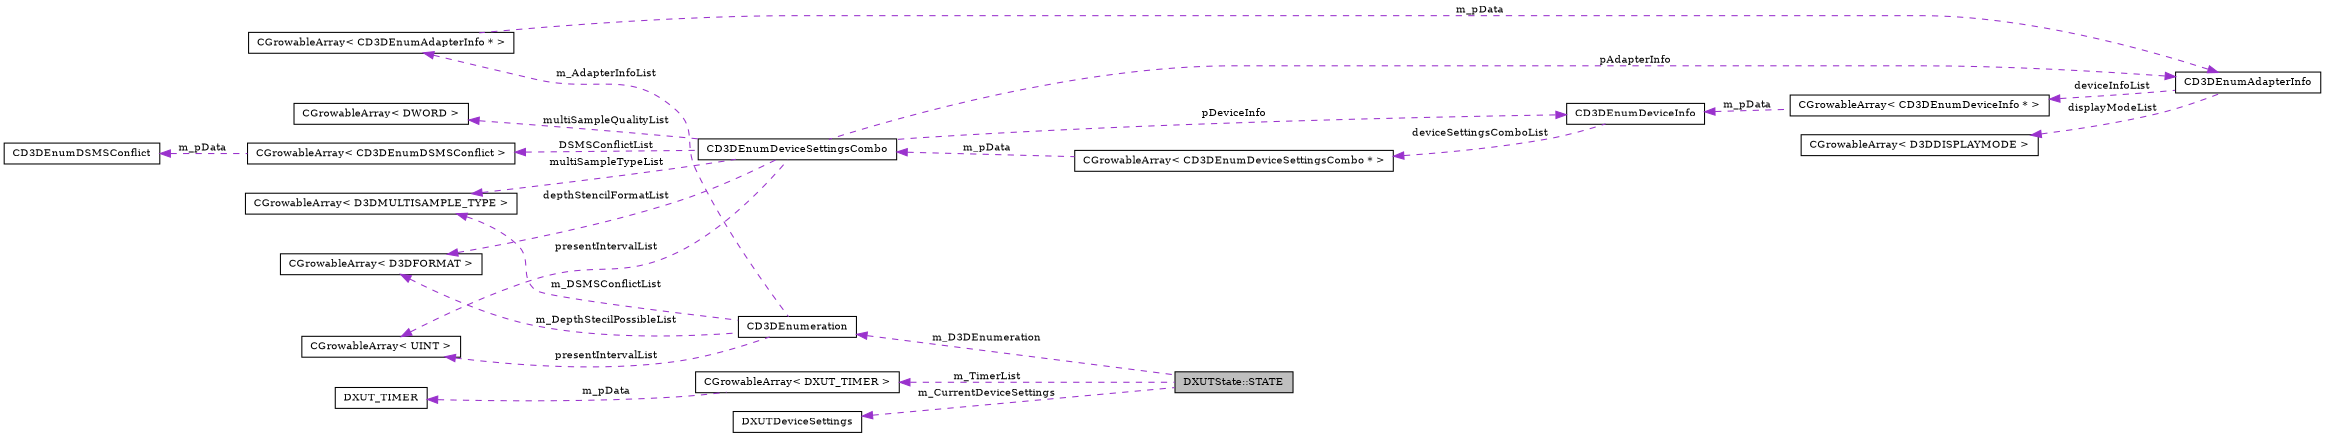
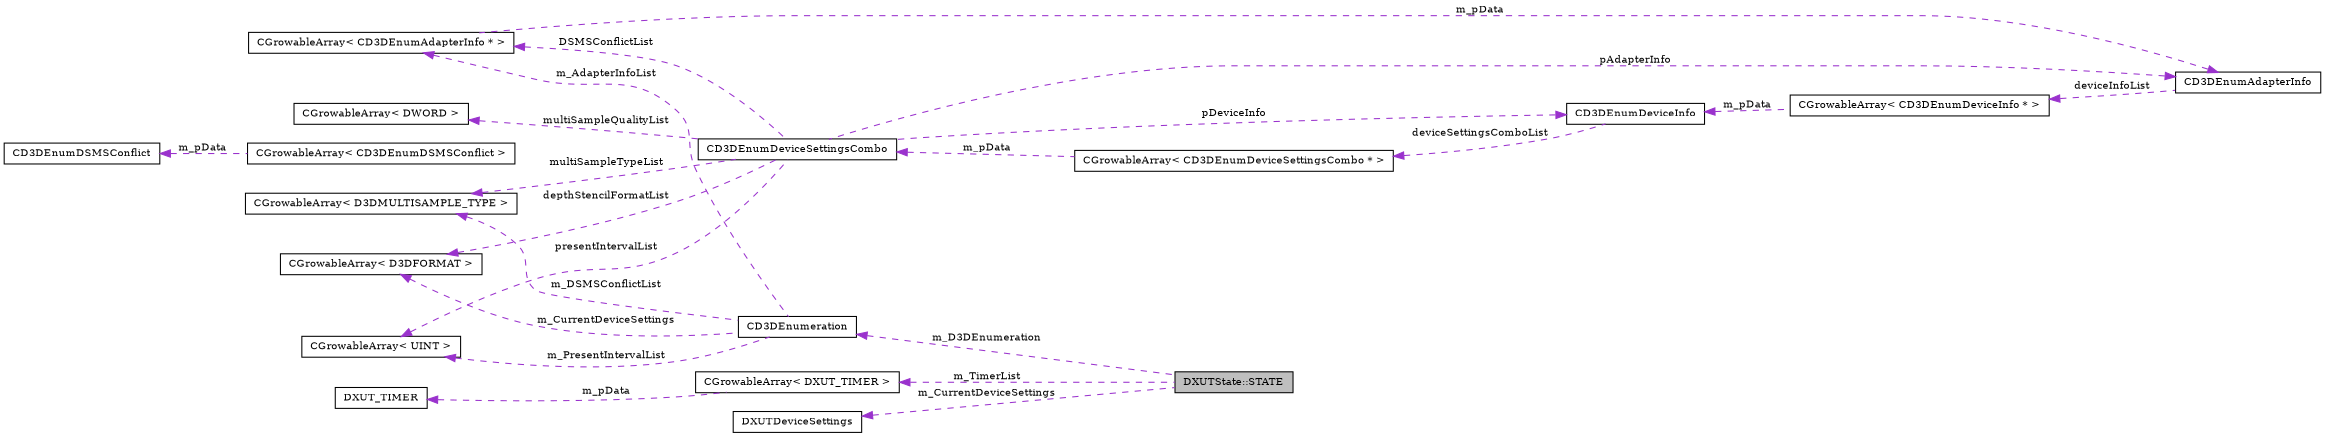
node "CGrowableArray< D3DDISPLAYMODE >": removed
edge "CD3DEnumDeviceSettingsCombo" -> "CGrowableArray< CD3DEnumDSMSConflict >": now "CD3DEnumDeviceSettingsCombo" -> "CGrowableArray< CD3DEnumAdapterInfo * >"
edge "CD3DEnumeration" -> "CGrowableArray< D3DFORMAT >": label "m_DepthStecilPossibleList" -> "m_CurrentDeviceSettings"
edge "CD3DEnumeration" -> "CGrowableArray< UINT >": label "presentIntervalList" -> "m_PresentIntervalList"
